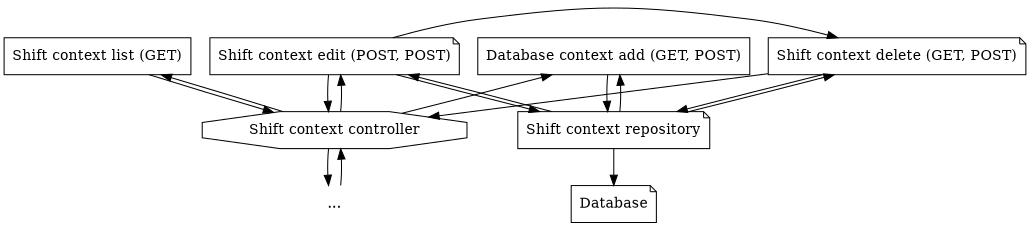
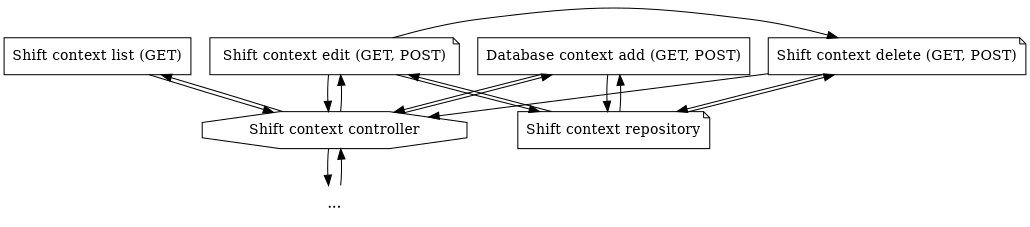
node "Shift context edit (POST, POST)": label "Shift context edit (POST, POST)" -> "Shift context edit (GET, POST)"
edge "Database context add (GET, POST)" -> "Shift context controller": added
node "Database": removed
